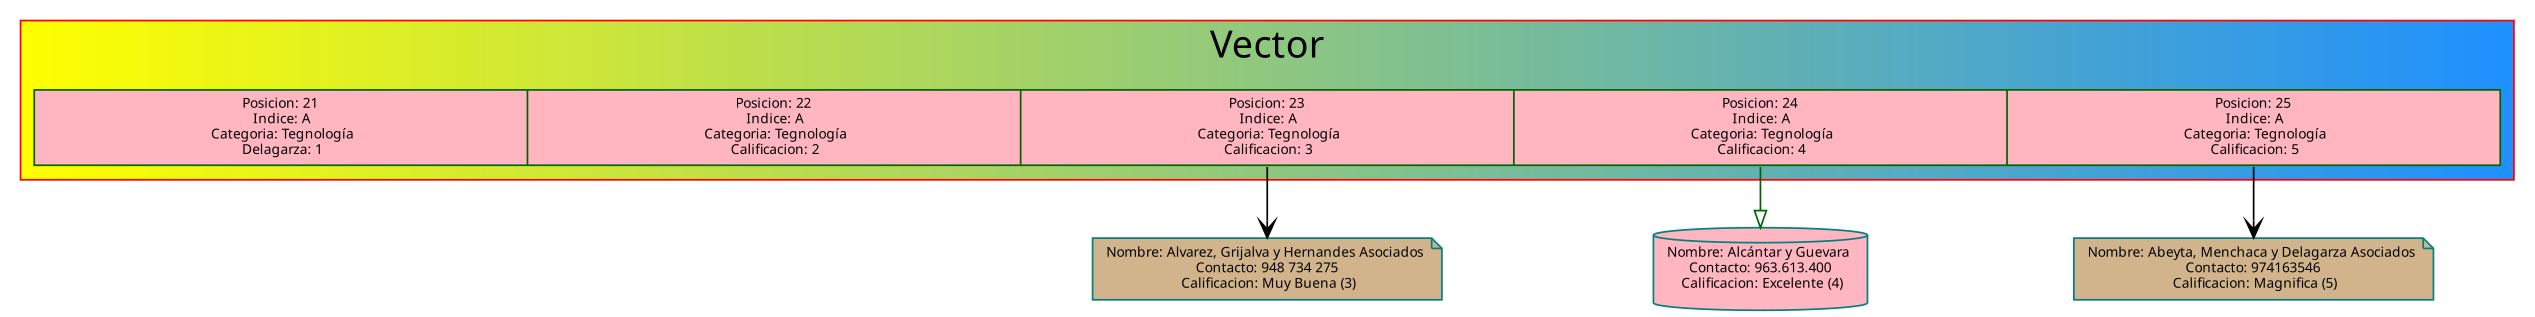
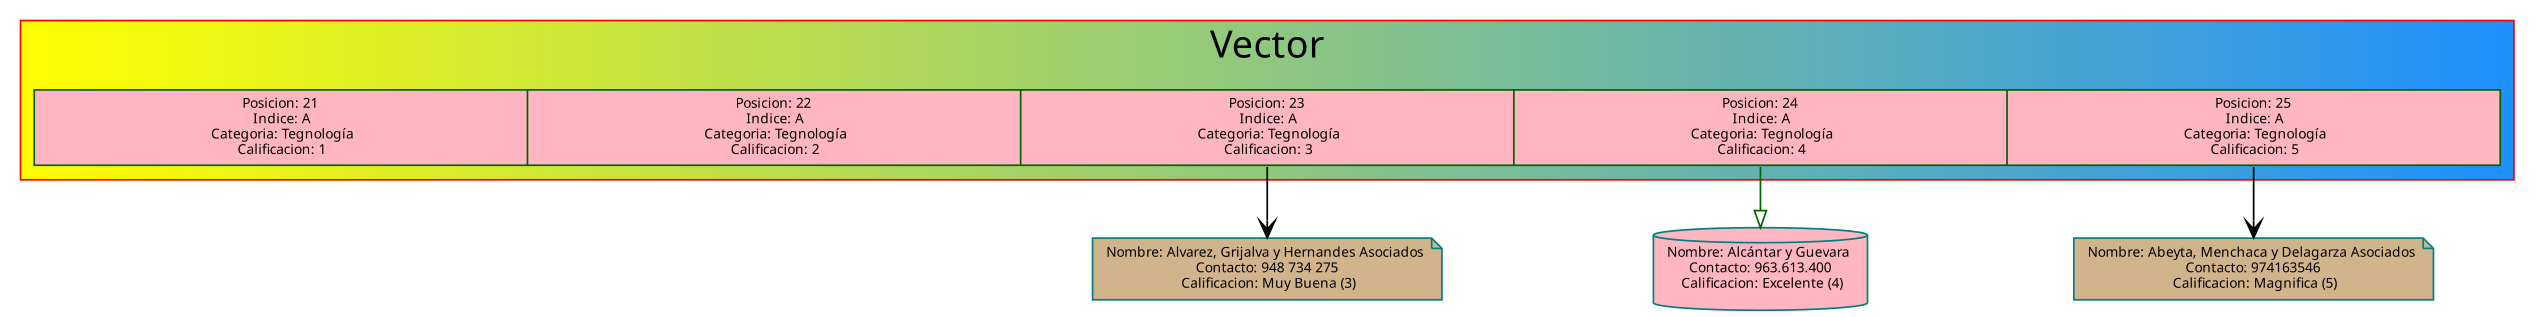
node "Posicion: 21": text "Delagarza: 1" -> "Calificacion: 1"
